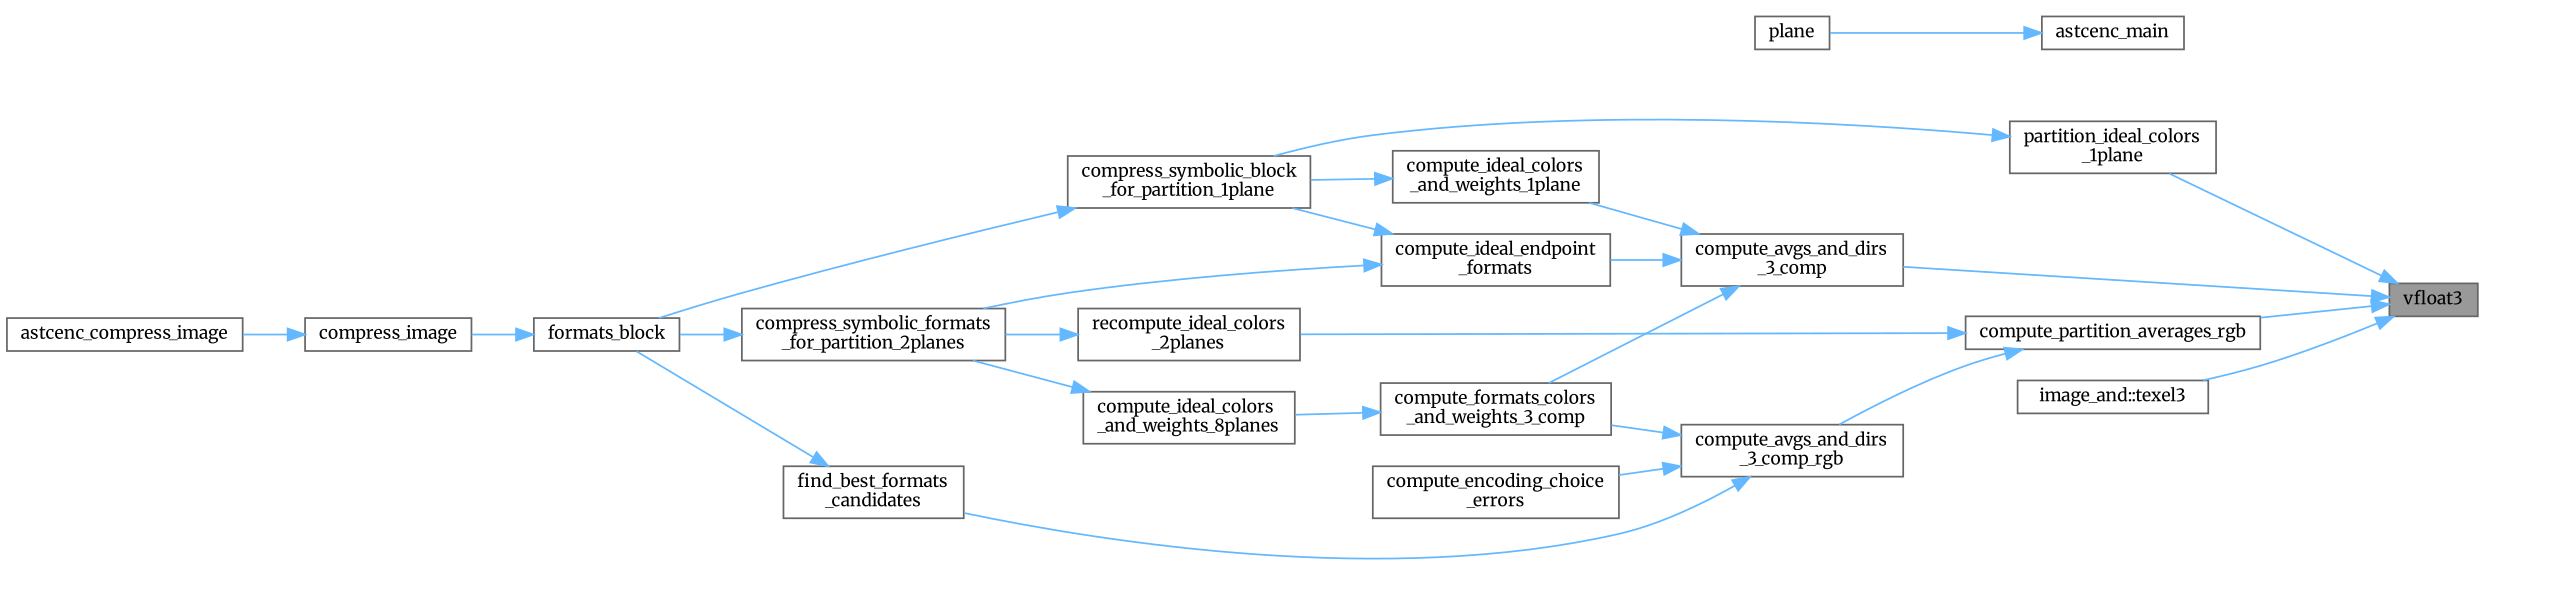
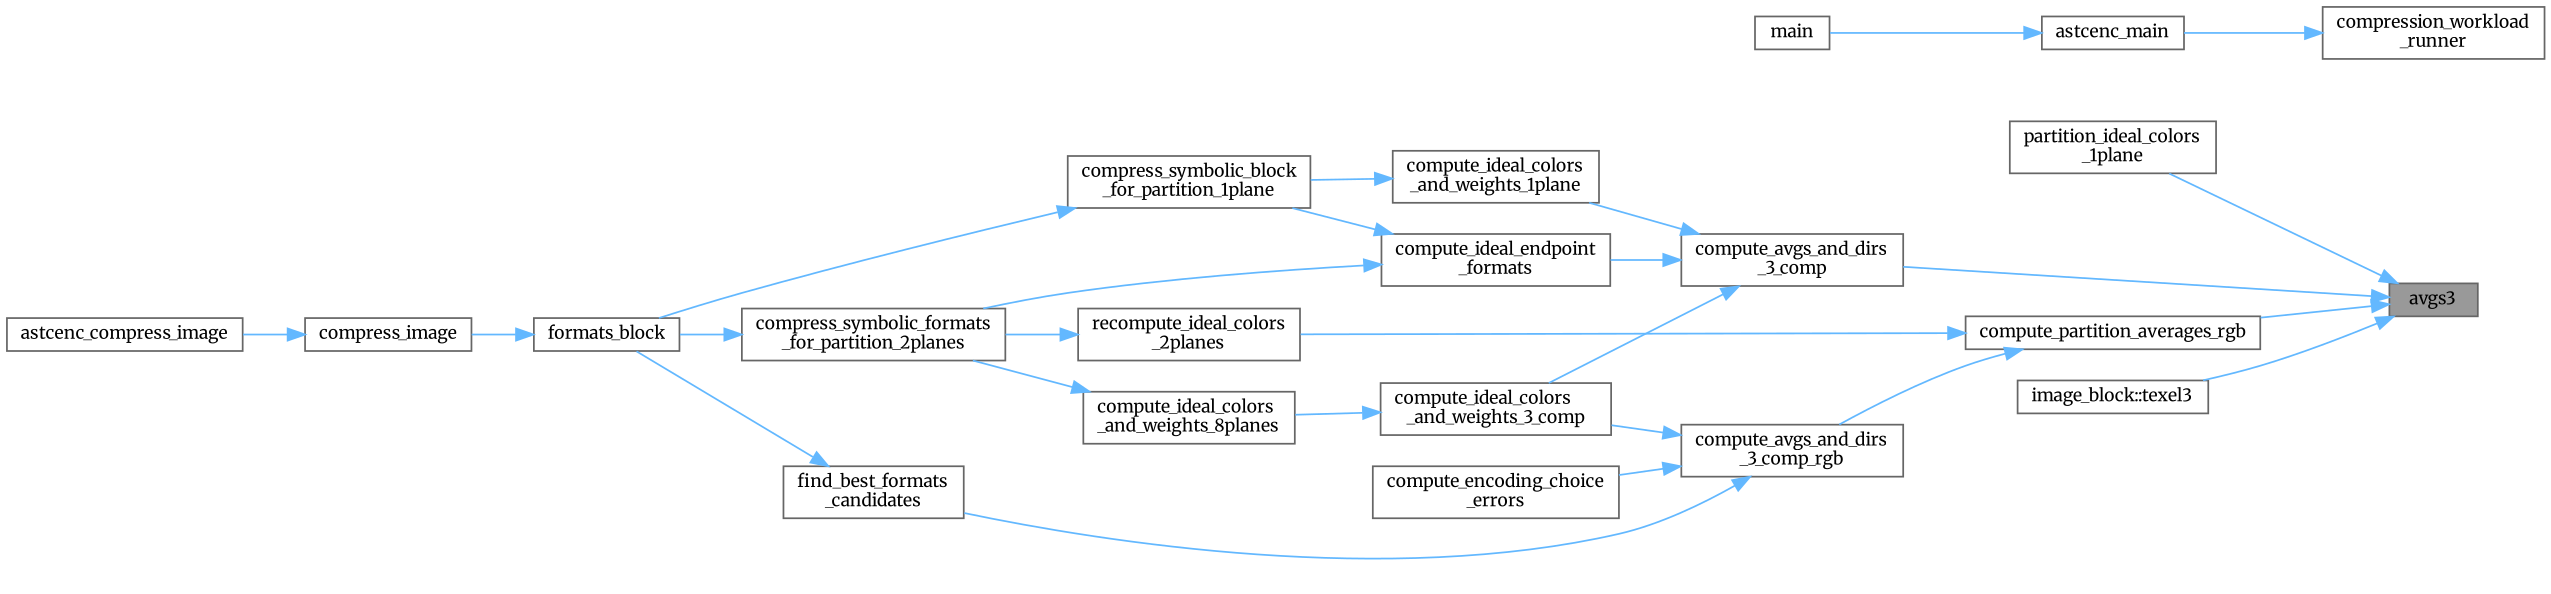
node "plane": label "plane" -> "main"
node "compression_workload _runner": added
edge "compress_symbolic_block _for_partition_1plane" -> "partition_ideal_colors _1plane": removed
node "vfloat3": label "vfloat3" -> "avgs3"
node "image_and::texel3": label "image_and::texel3" -> "image_block::texel3"
node "compute_formats_colors _and_weights_3_comp": label "compute_formats_colors _and_weights_3_comp" -> "compute_ideal_colors _and_weights_3_comp"
